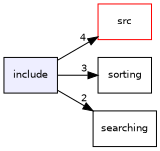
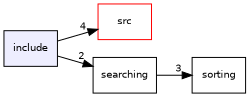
edge "include" -> "sorting": now "searching" -> "sorting"
